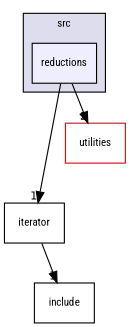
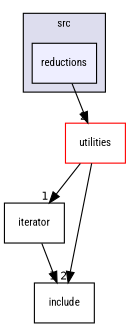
edge "reductions" -> "iterator": now "utilities" -> "iterator"
edge "utilities" -> "include": added
